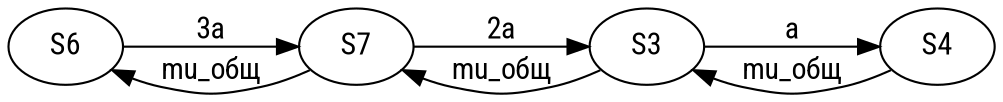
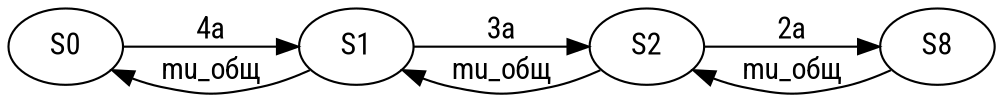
node "S6": label "S6" -> "S1"
node "S0": added
node "S7": label "S7" -> "S2"
node "S3": label "S3" -> "S8"
node "S4": removed
